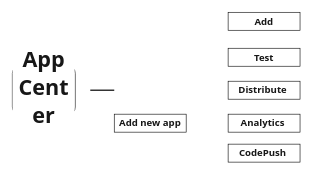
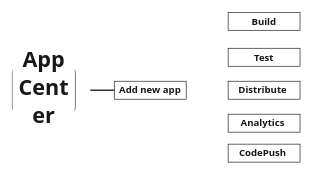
node "Add": label "Add" -> "Build"
node "Add new app": moved (150, 123) -> (150, 90)
